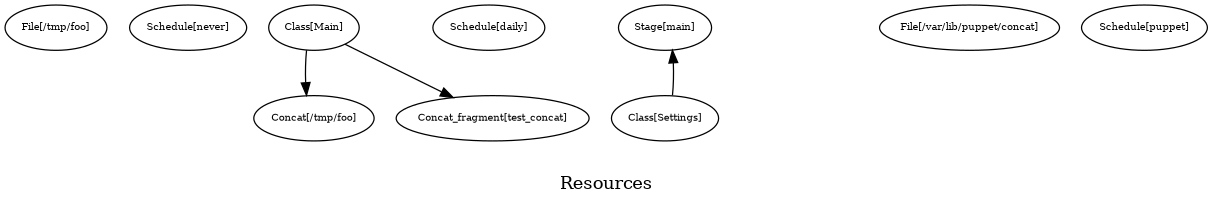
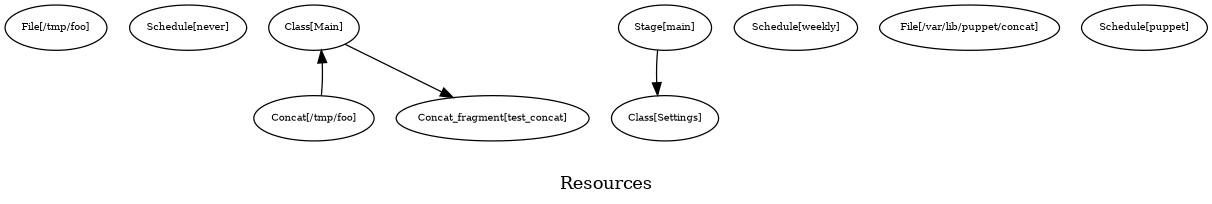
node "Schedule[daily]": removed
node "Schedule[weekly]": added
edge "Class[Main]" -> "Concat[/tmp/foo]": reversed
edge "Class[Settings]" -> "Stage[main]": reversed
